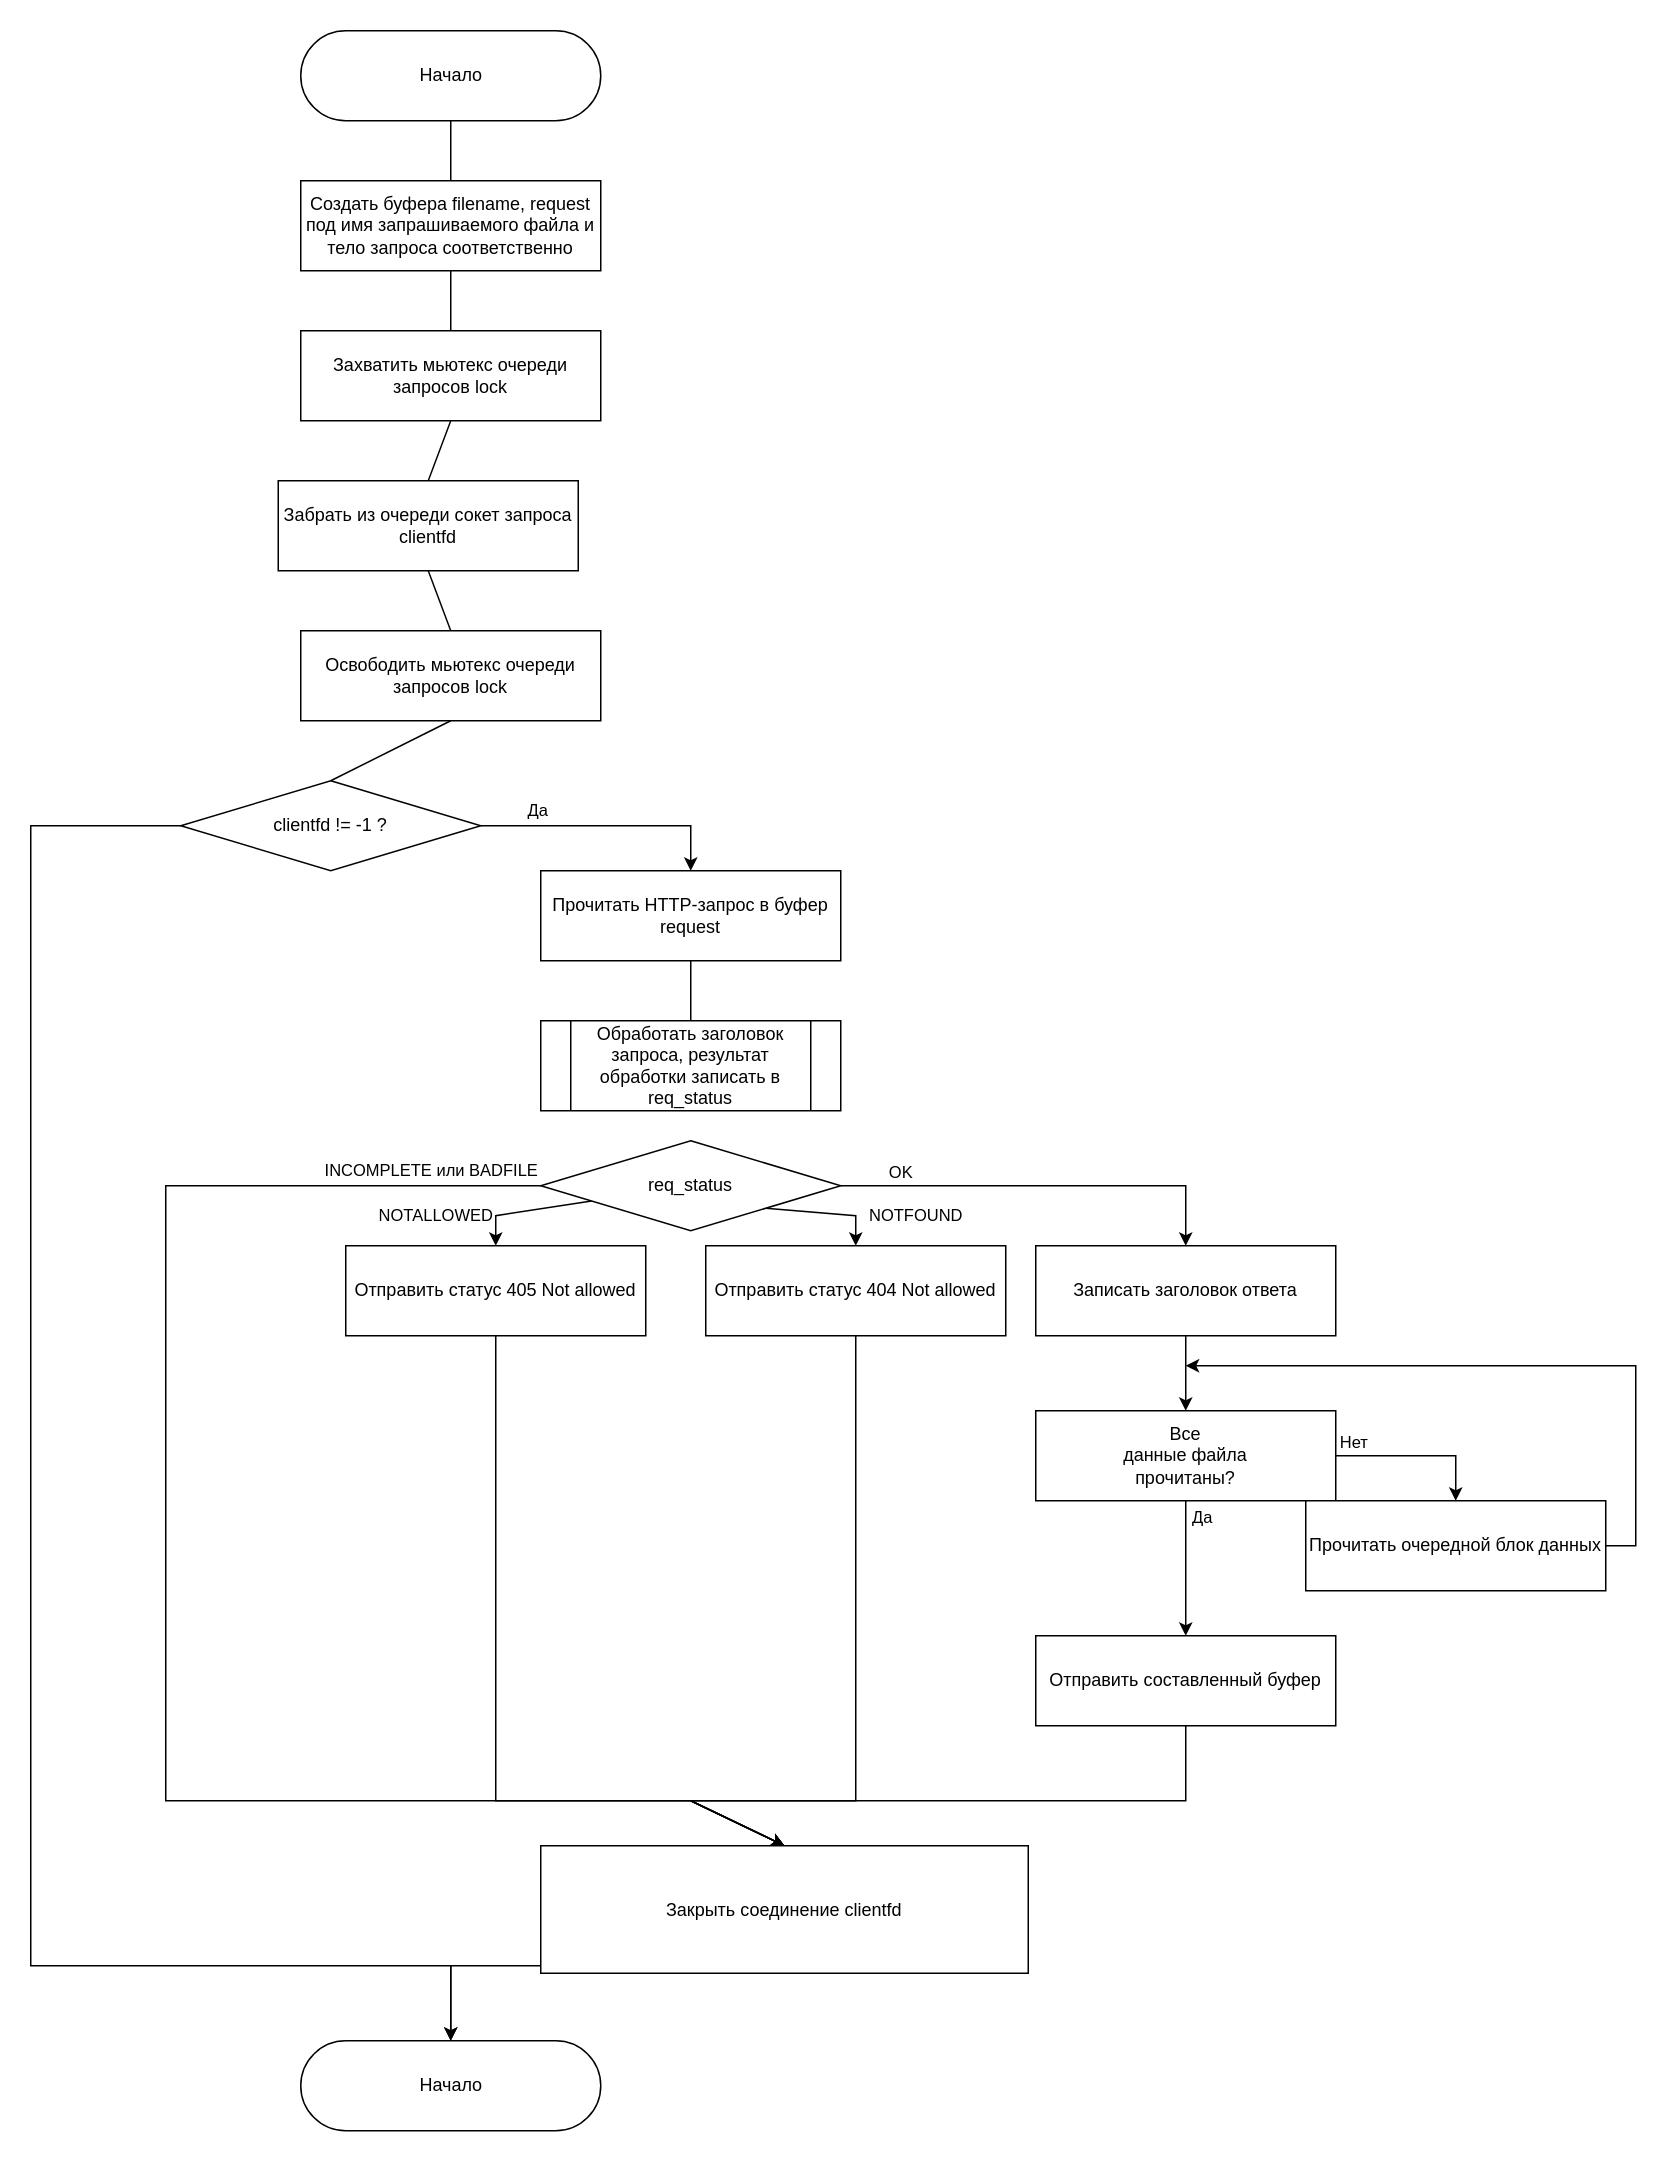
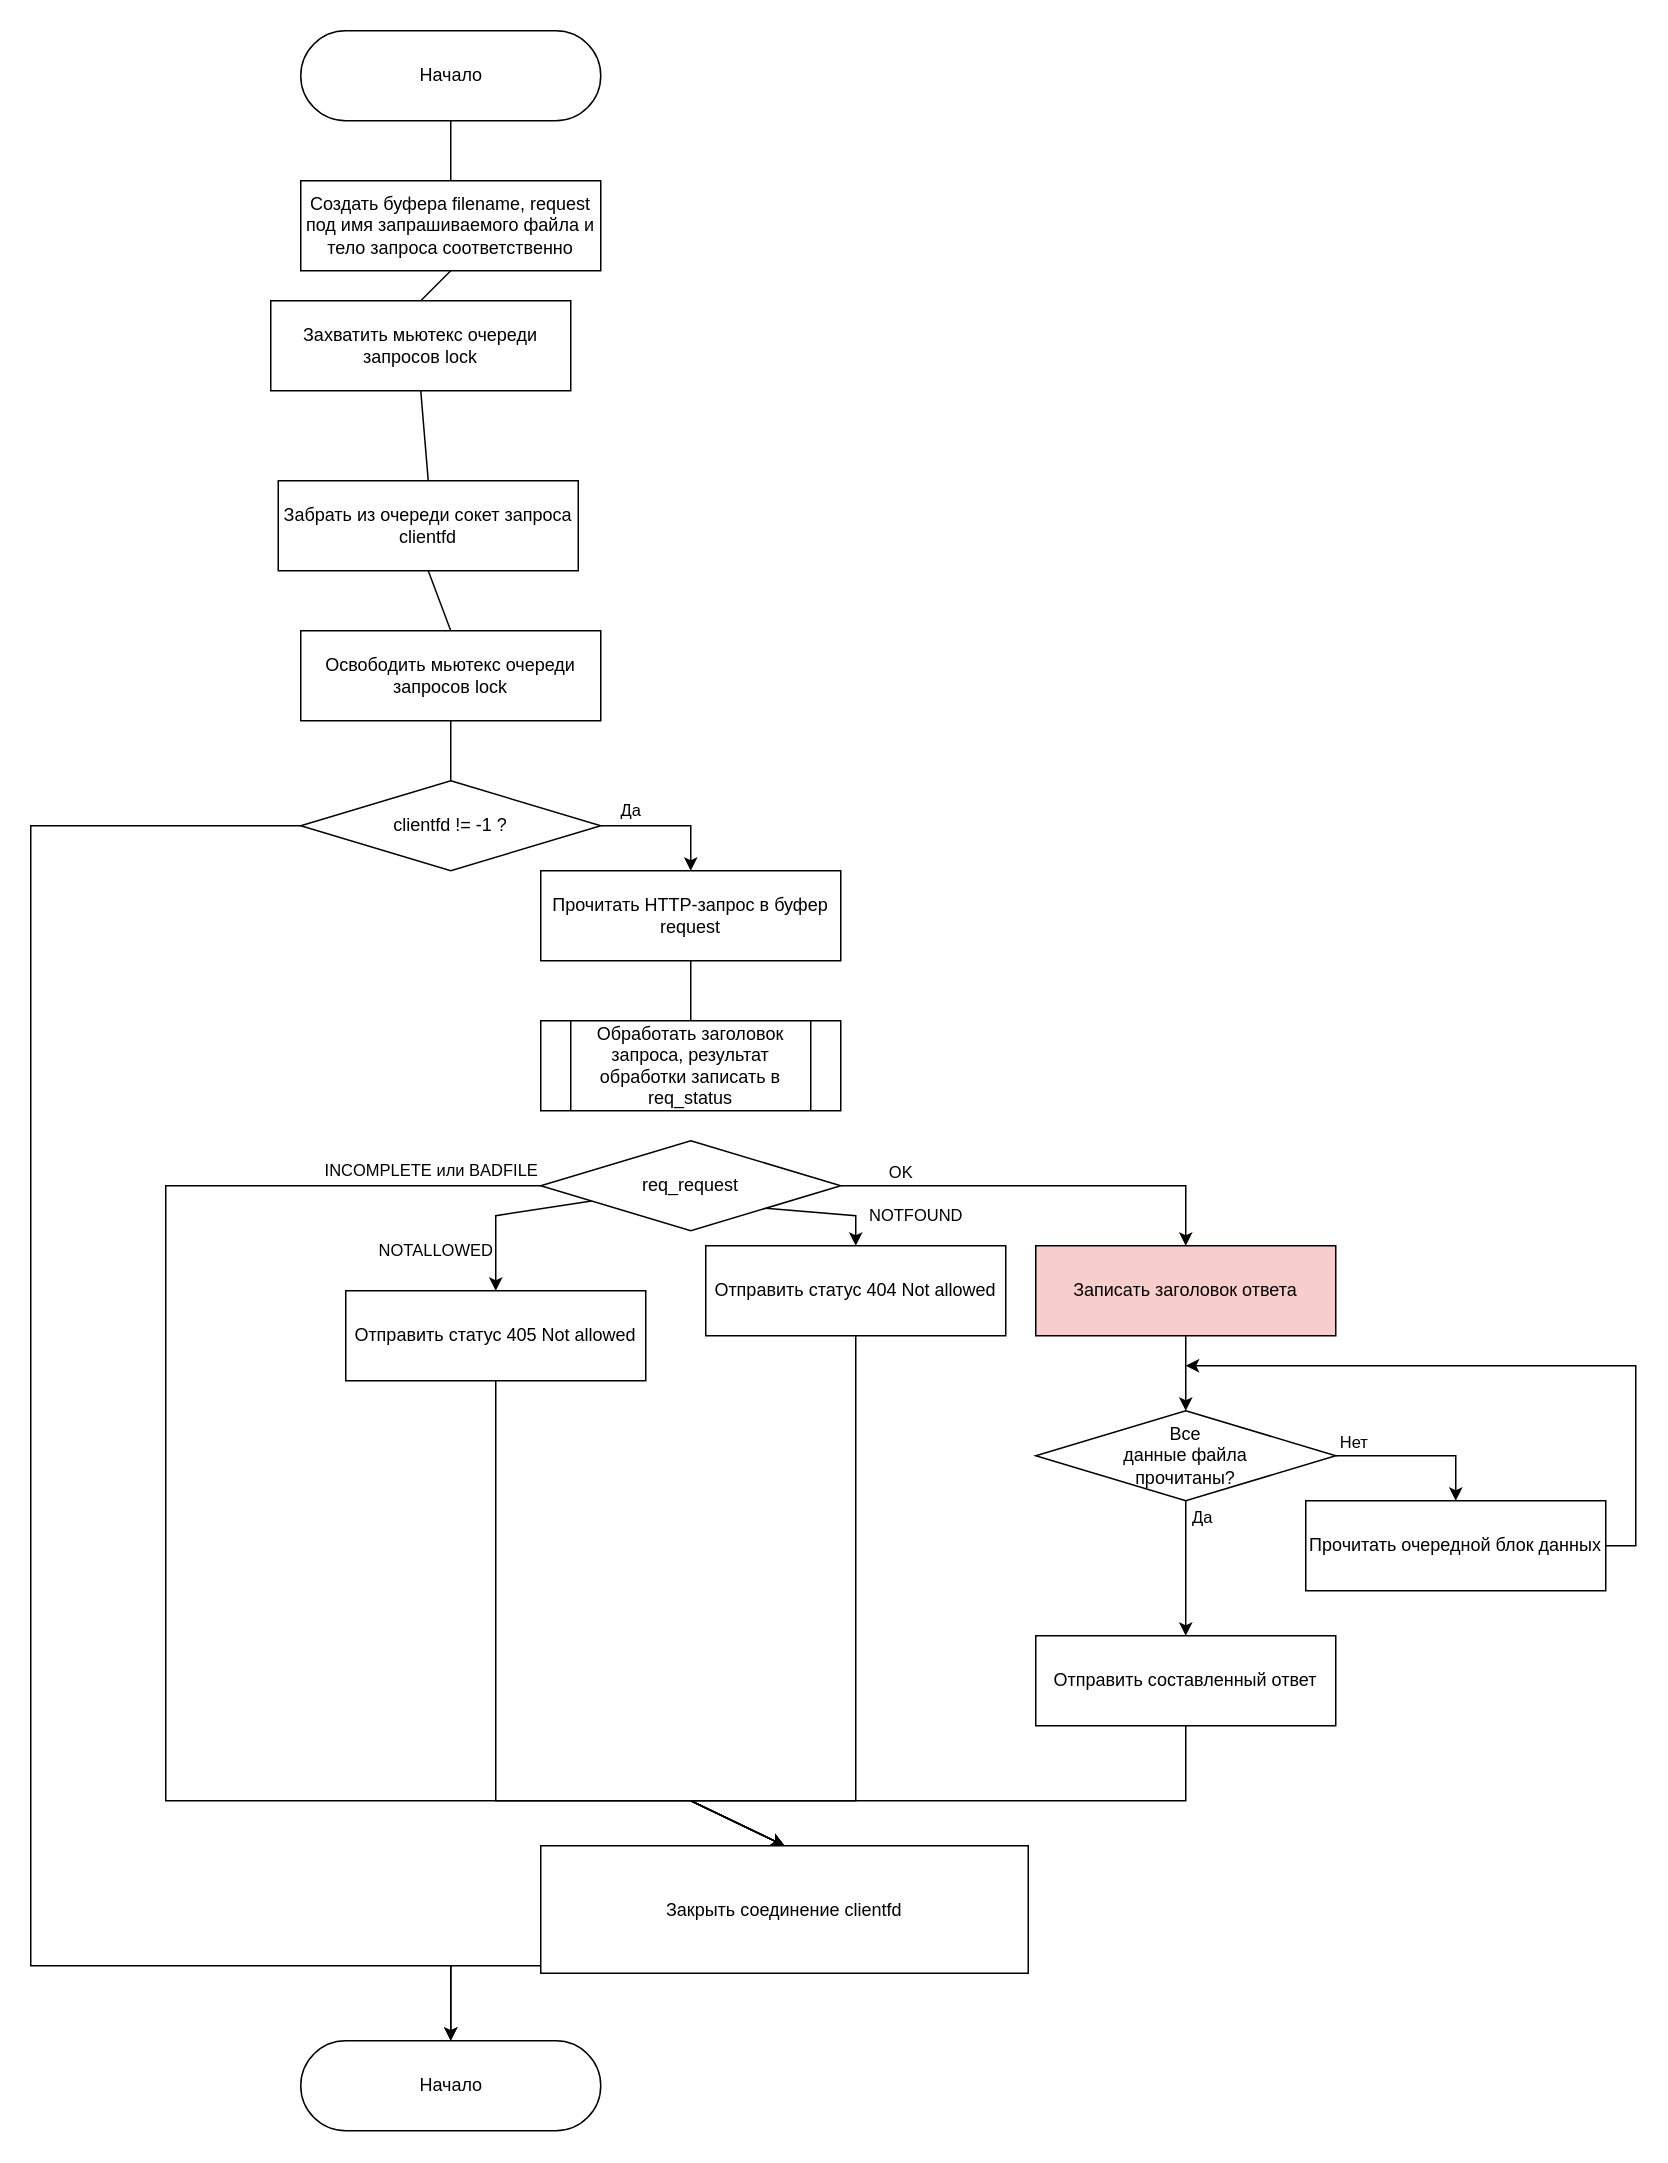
node "Захватить мьютекс очереди запросов lock": moved (451, 376) -> (421, 346)
node "clientfd != -1 ?": moved (331, 826) -> (451, 826)
node "req_status": label "req_status" -> "req_request"
node "Отправить статус 405 Not allowed": moved (496, 1291) -> (496, 1336)
node "Записать заголовок ответа": fillcolor #ffffff -> #f8cecc
node "Все данные файла прочитаны?": shape rectangle -> diamond
node "Отправить составленный буфер": label "Отправить составленный буфер" -> "Отправить составленный ответ"
